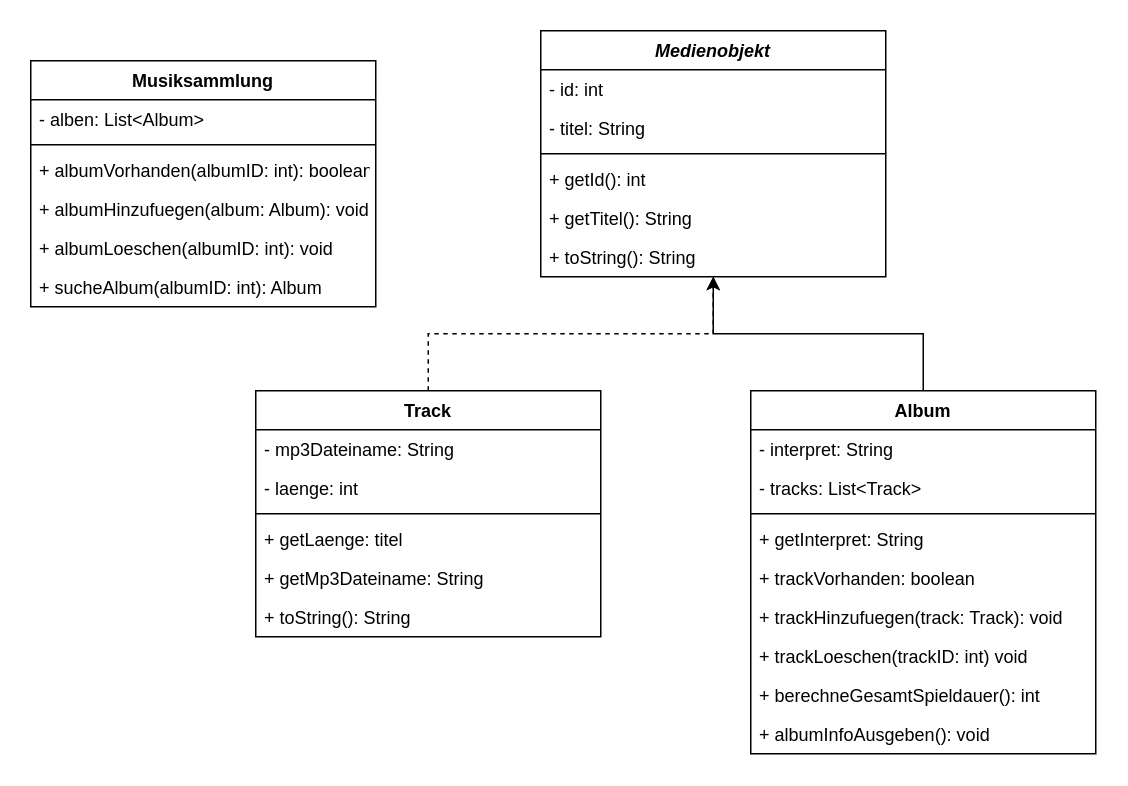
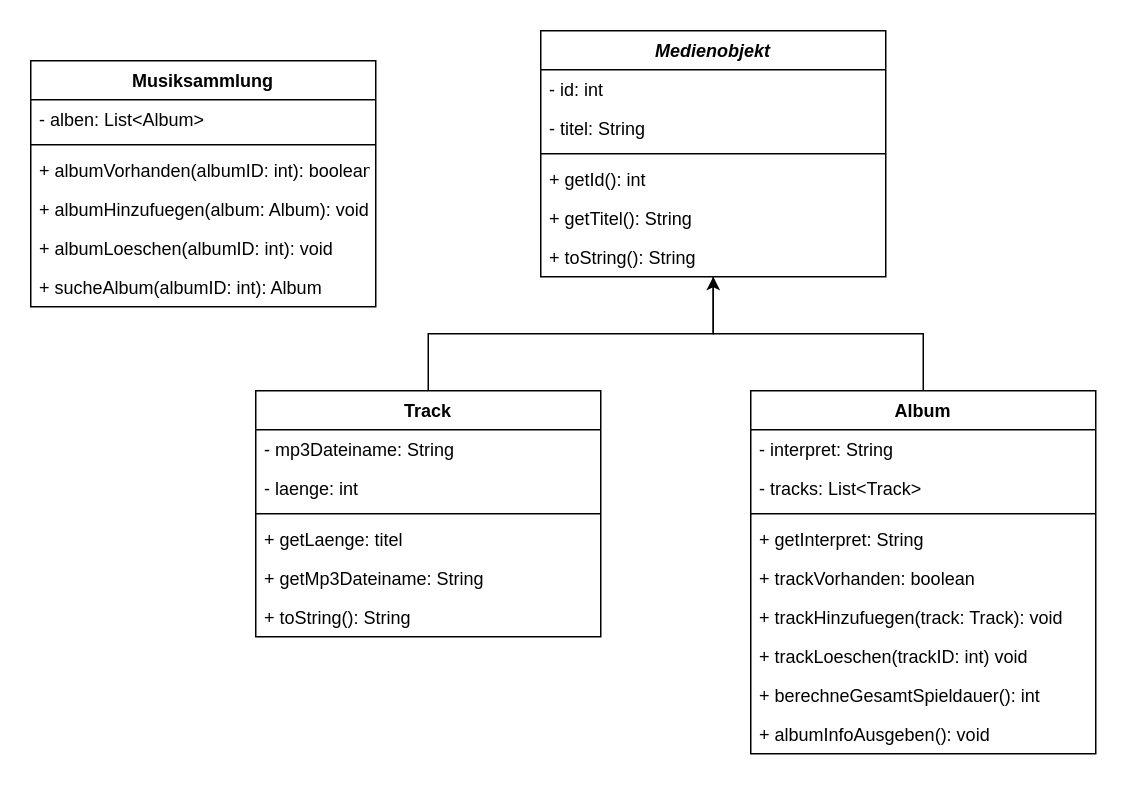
edge "Track" -> "Medienobjekt": style dashed -> solid
edge "Album" -> "Medienobjekt": arrowhead classic -> none
